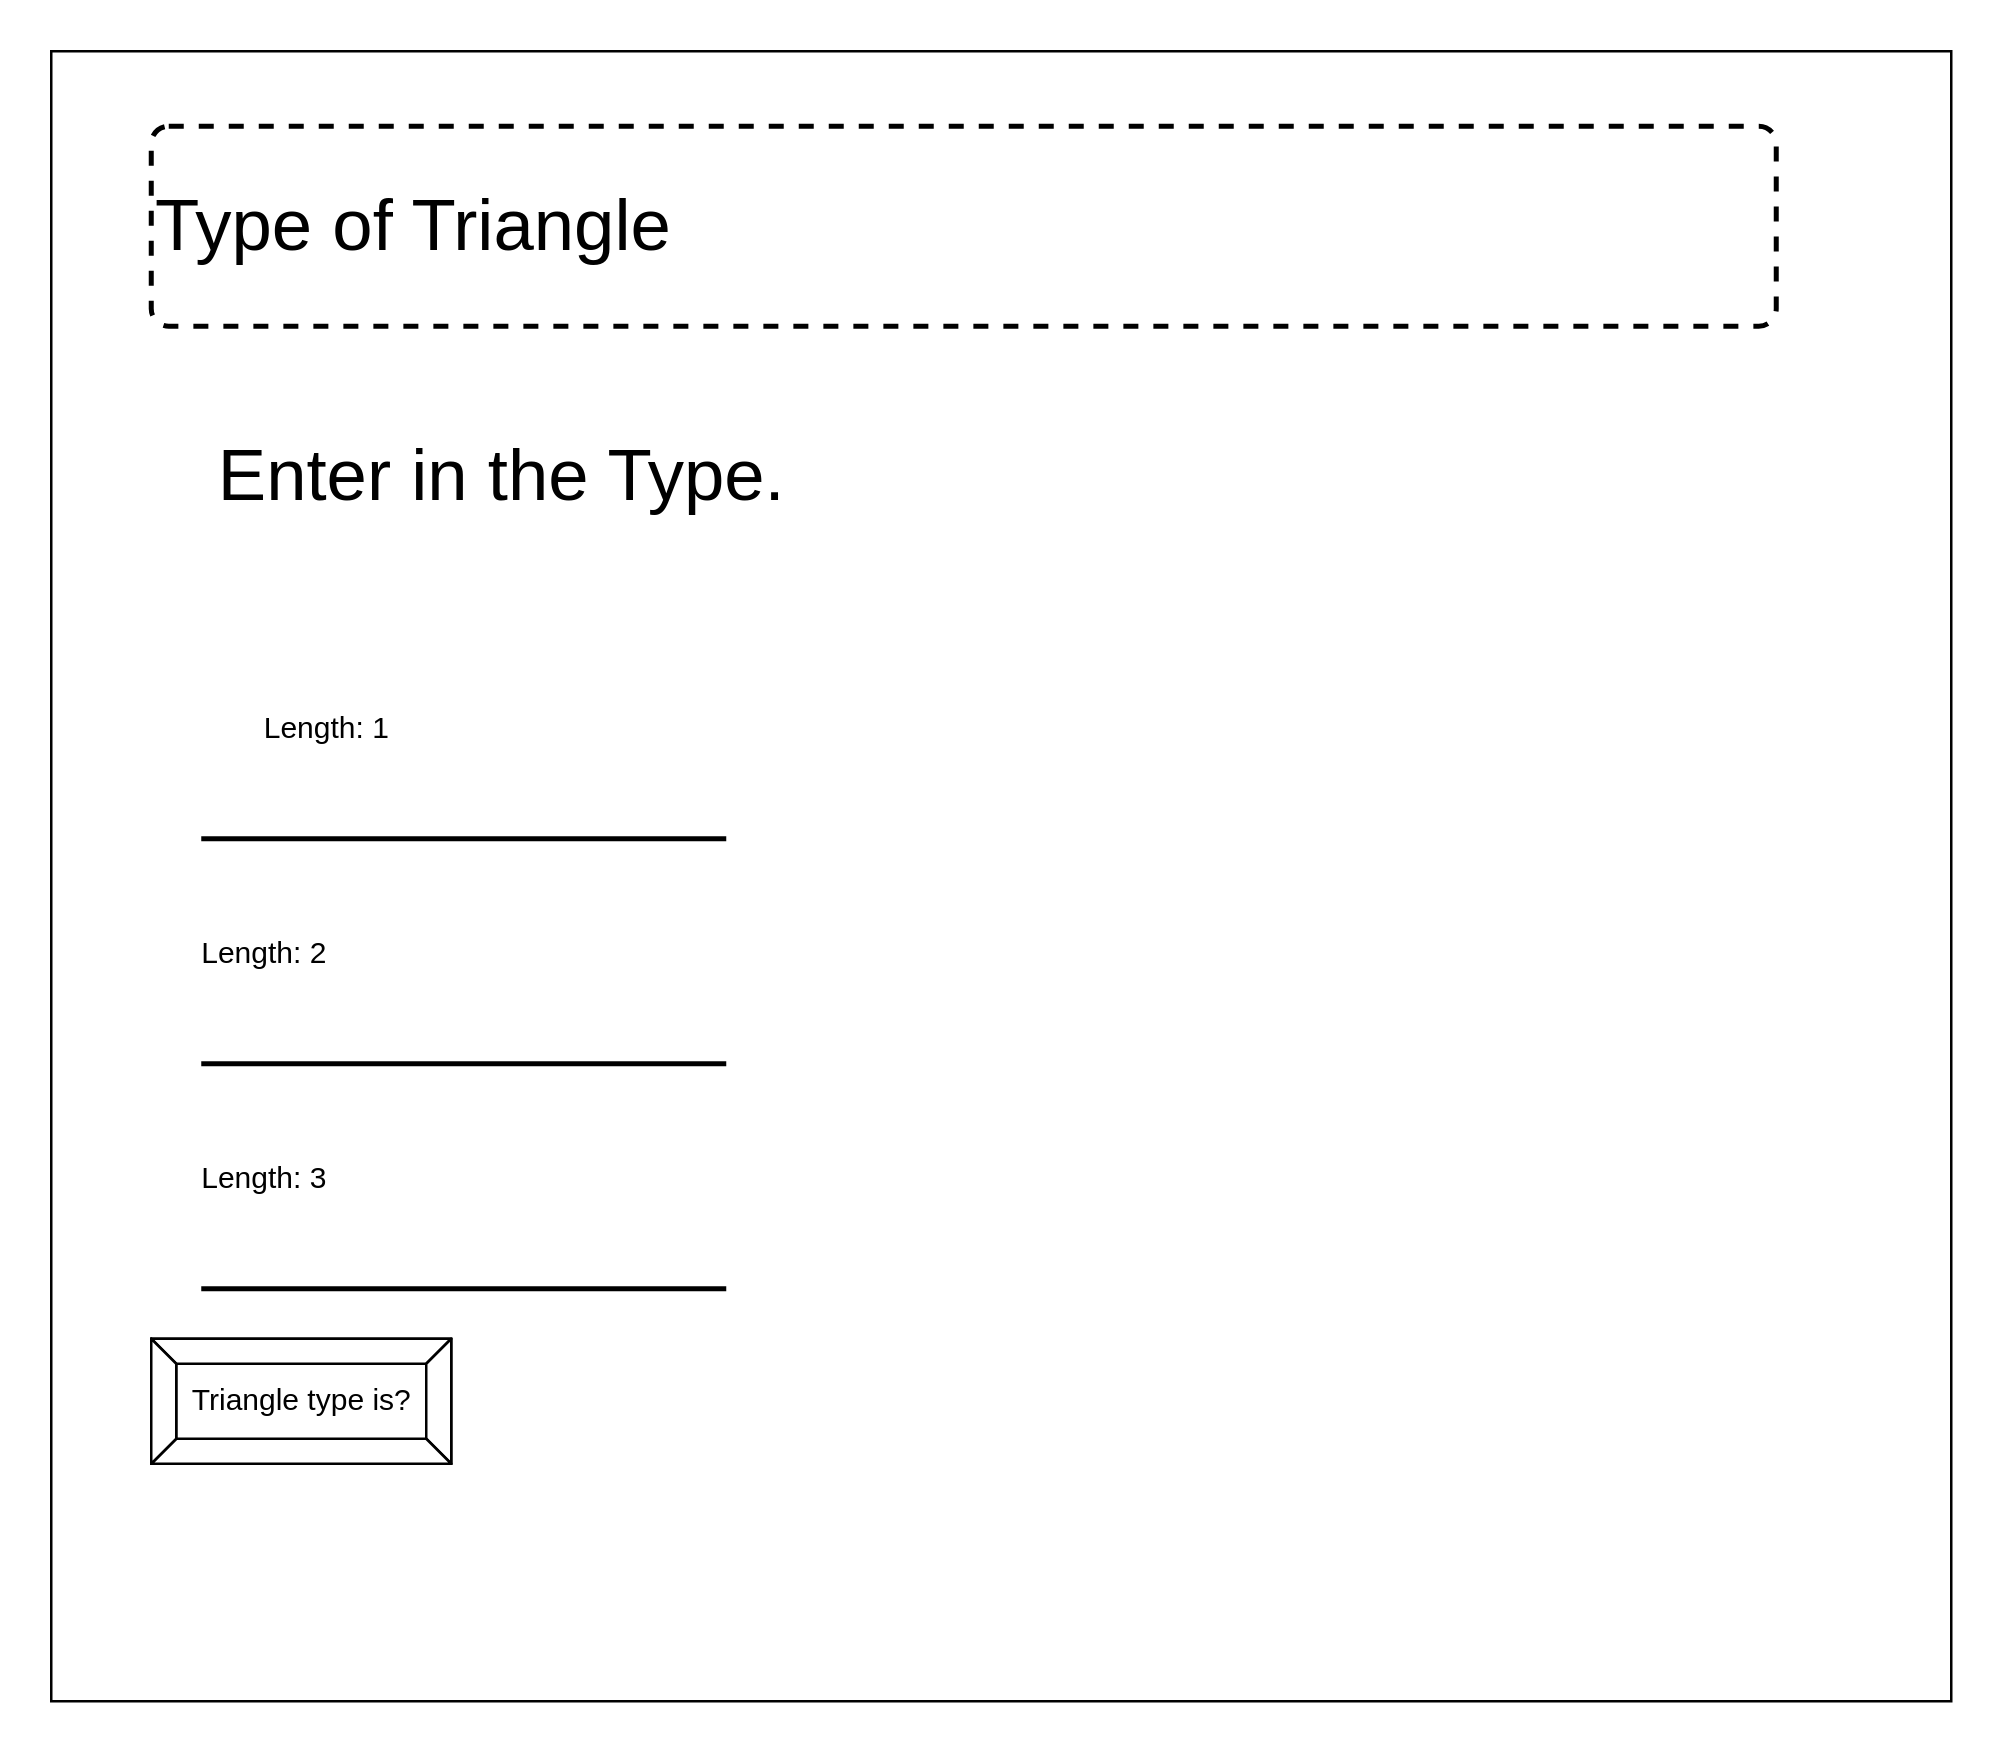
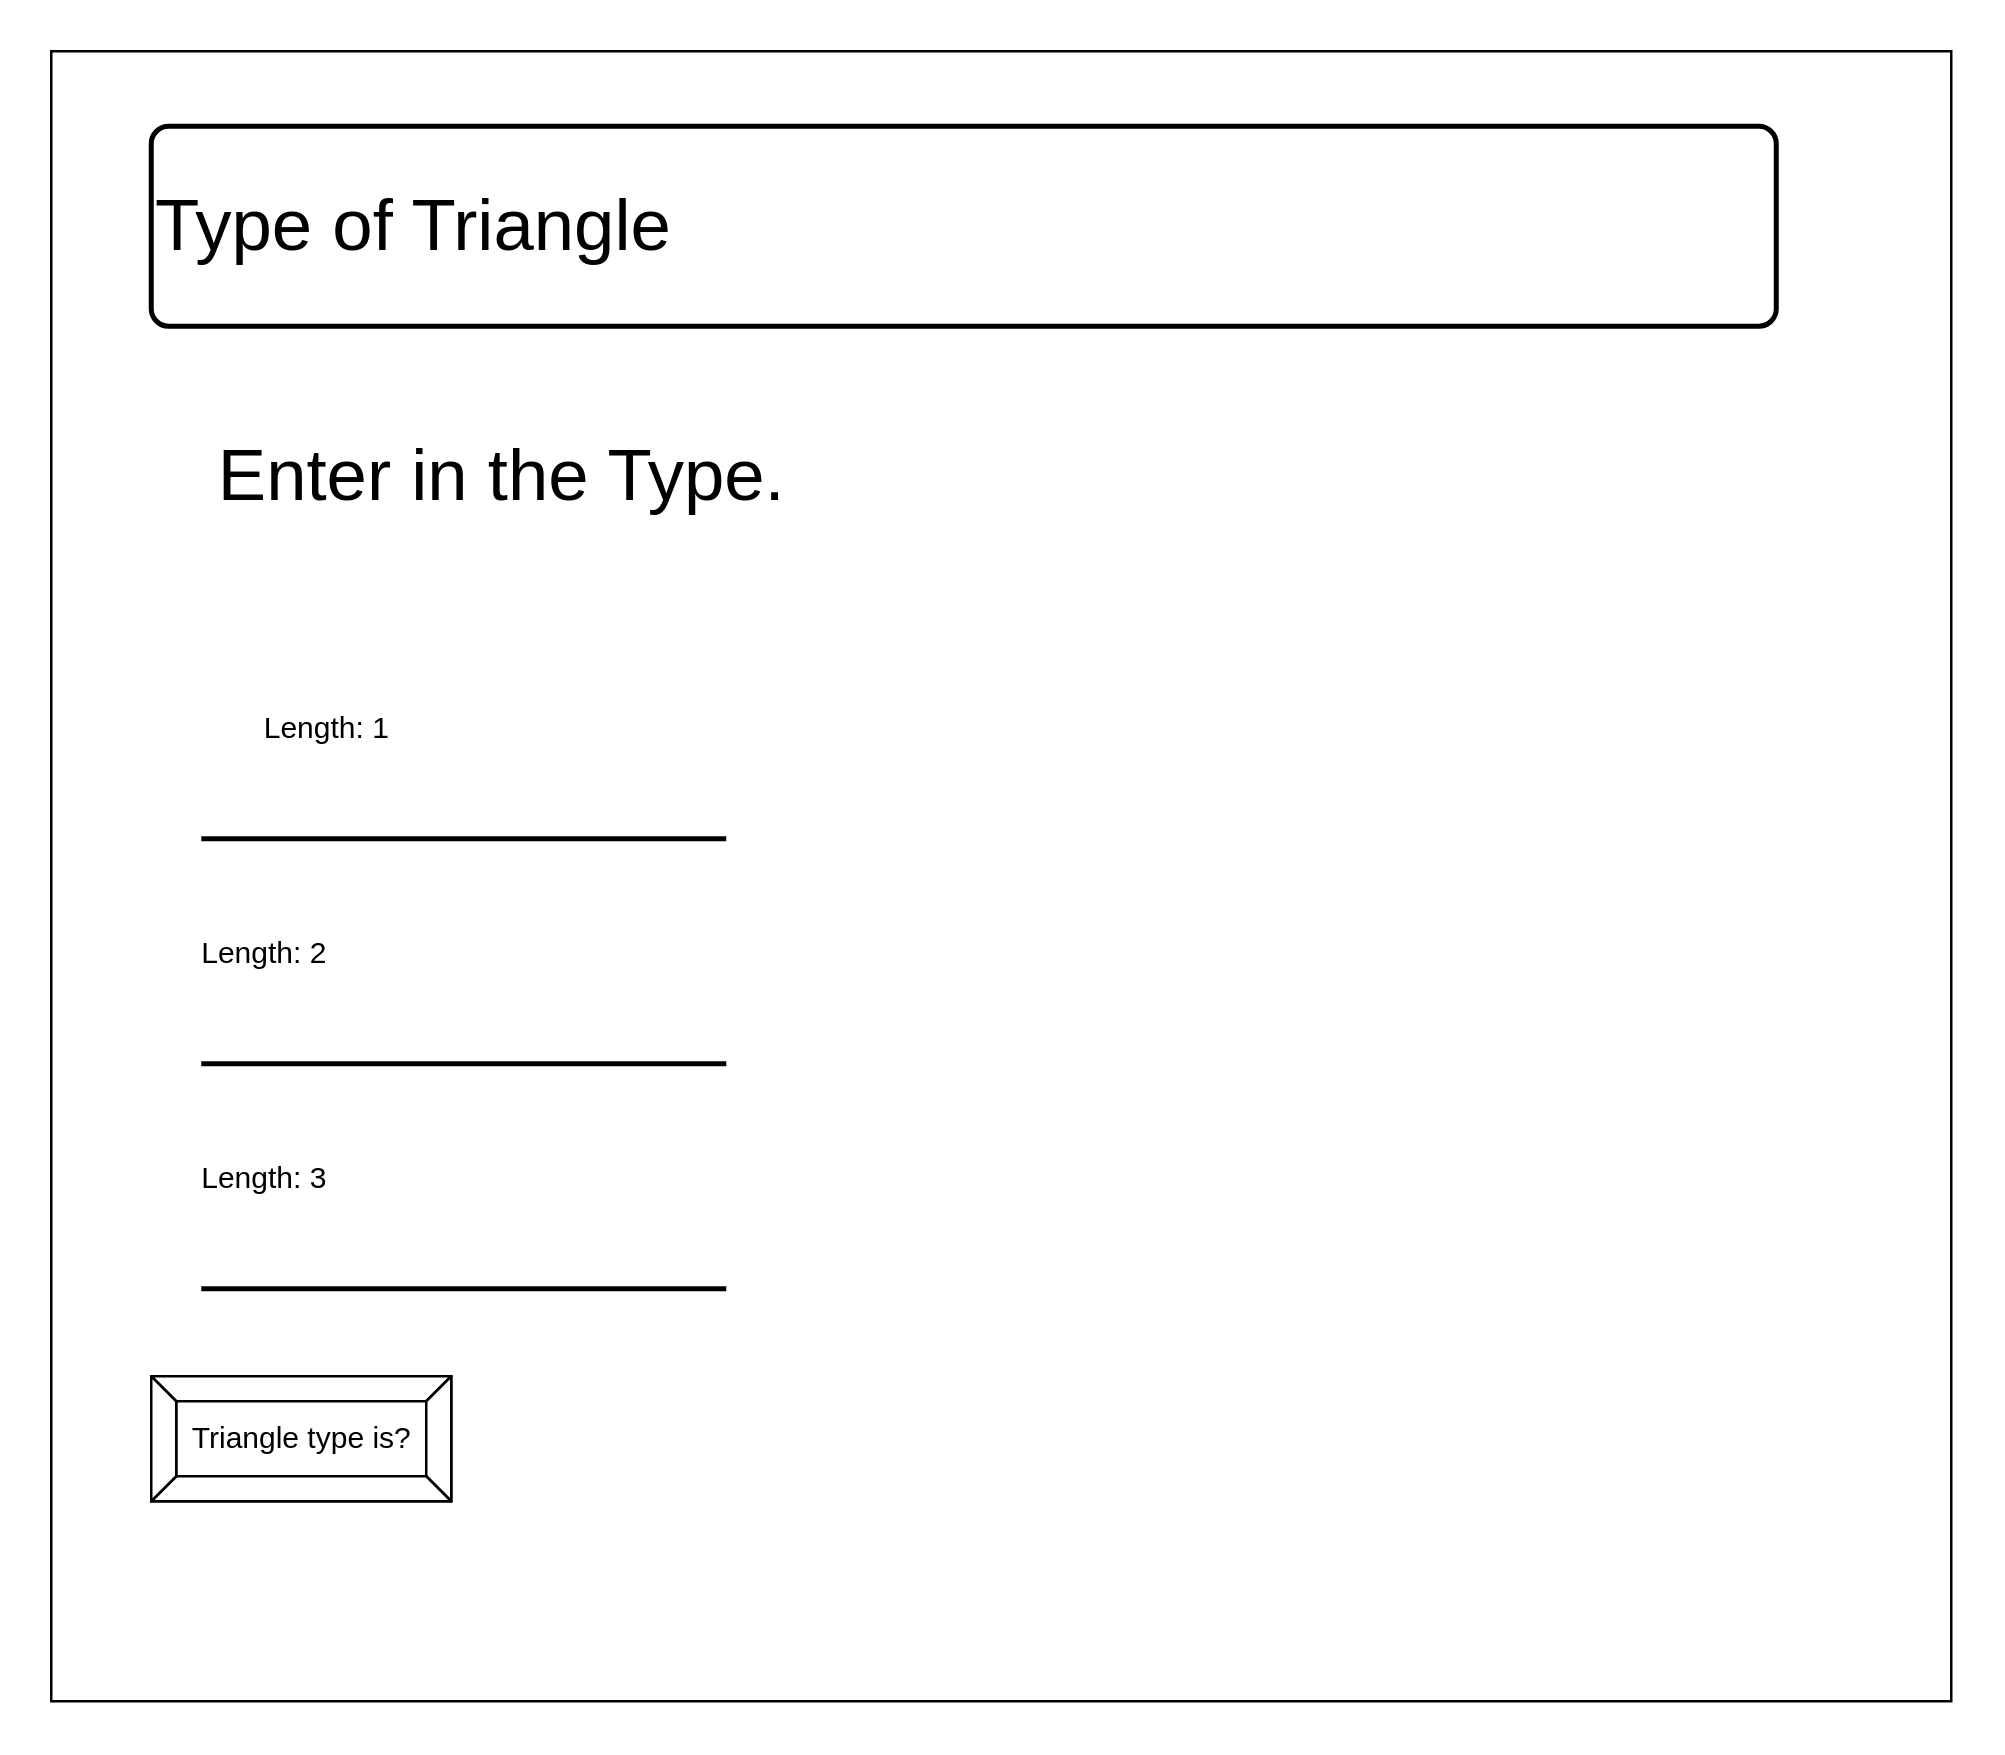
node "Type of Triangle": style dashed -> solid
node "Triangle type is?": moved (301, 1401) -> (301, 1439)
